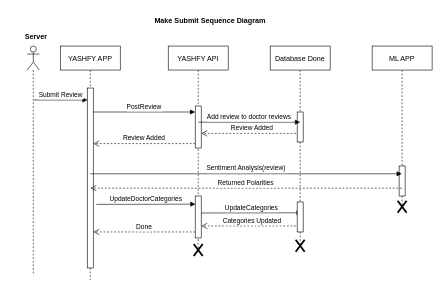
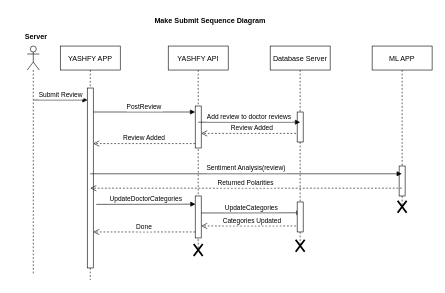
node "Database Done": label "Database Done" -> "Database Server"
